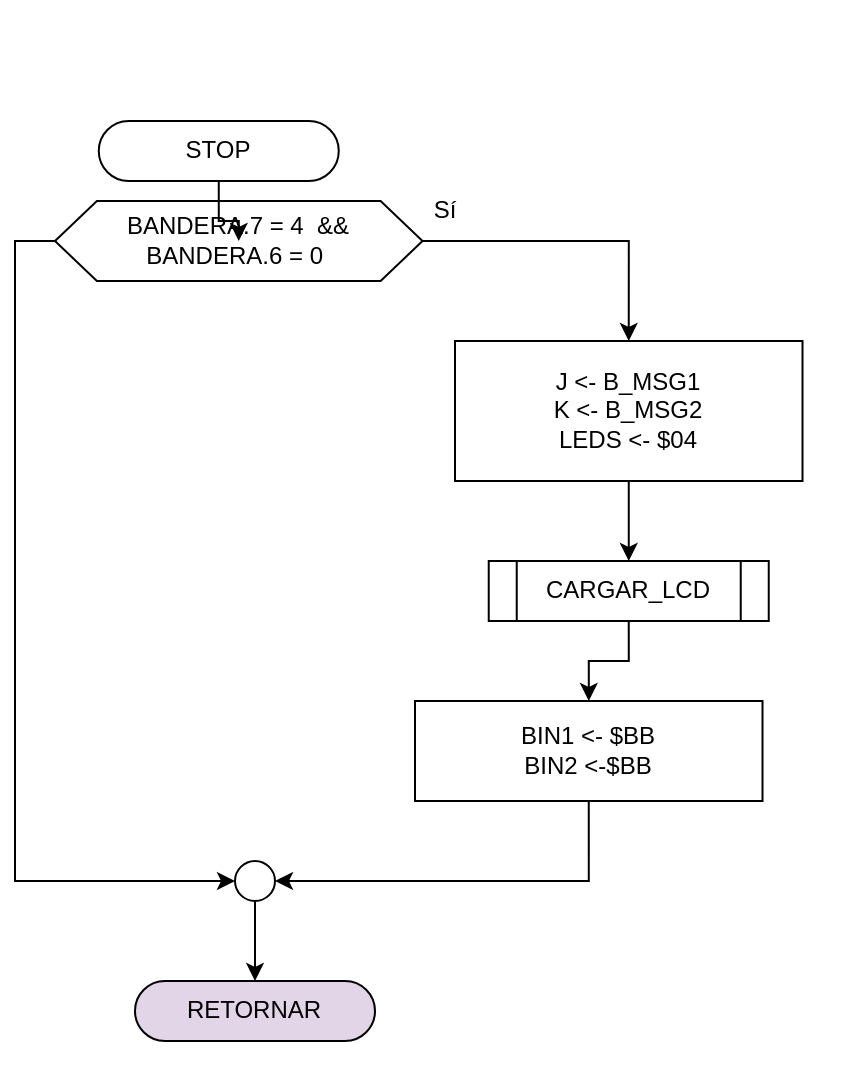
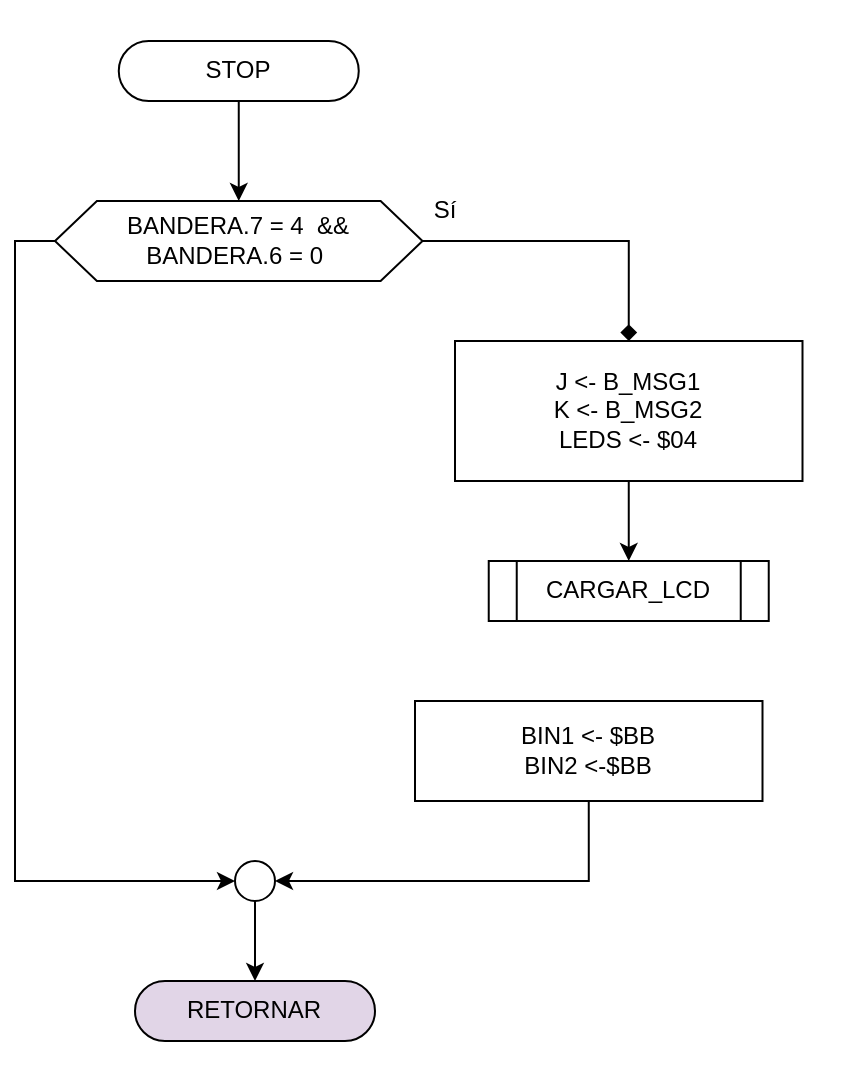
node "STOP": moved (219, 151) -> (239, 71)
edge "BANDERA.7 = 4 && BANDERA.6 = 0" -> "J <- B_MSG1 K <- B_MSG2 LEDS <- $04": arrowhead classic -> diamond
edge "CARGAR_LCD" -> "BIN1 <- $BB BIN2 <-$BB": removed
